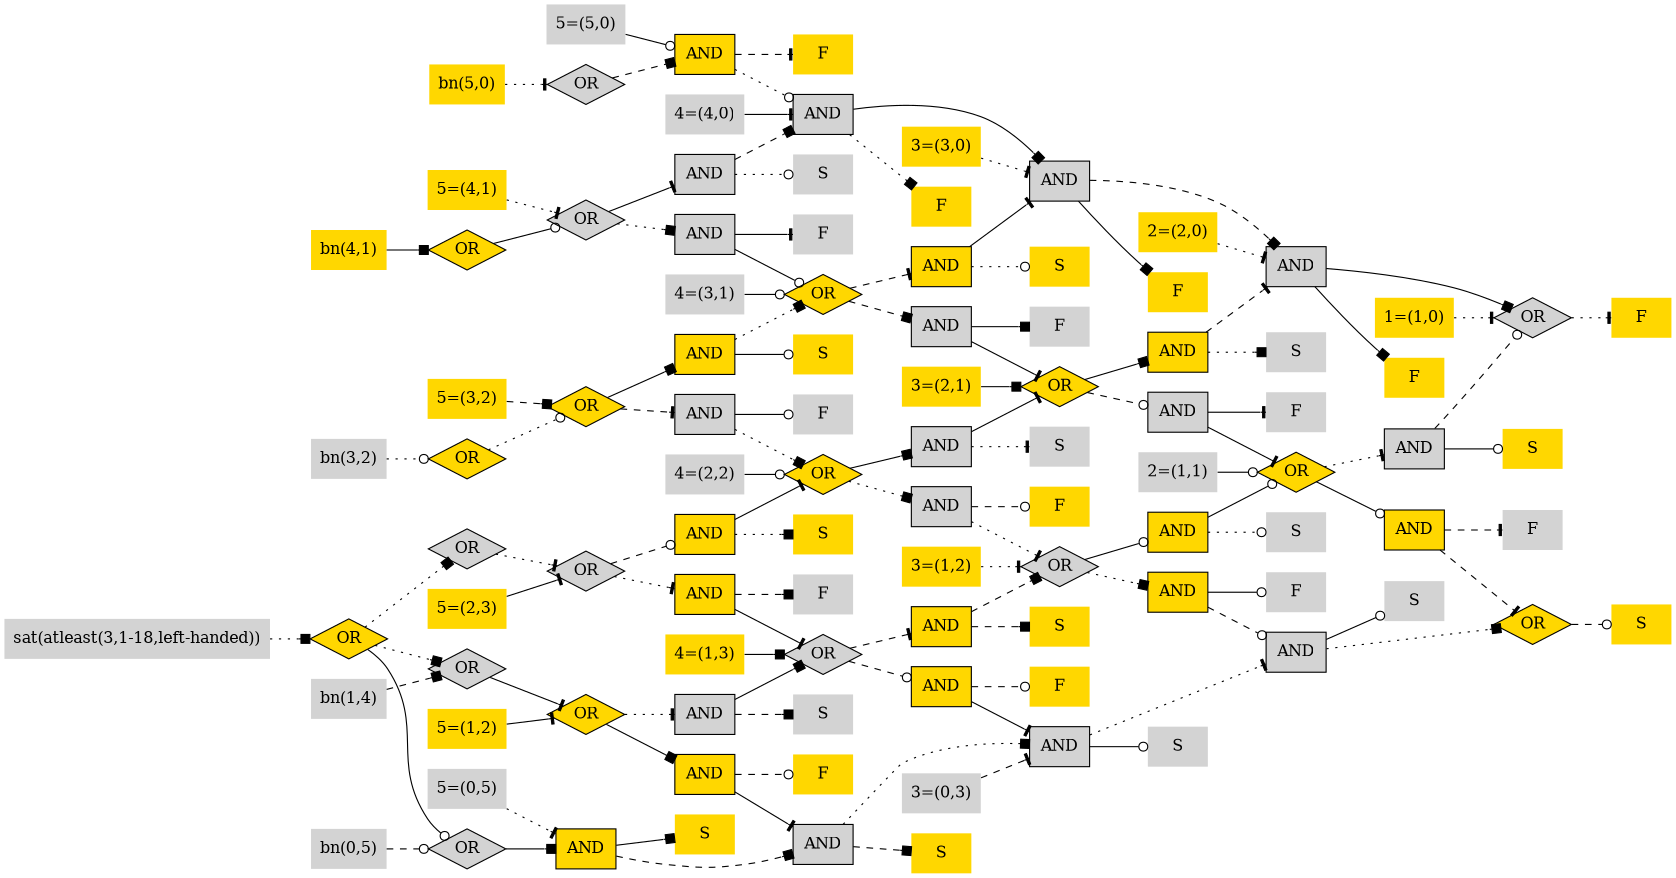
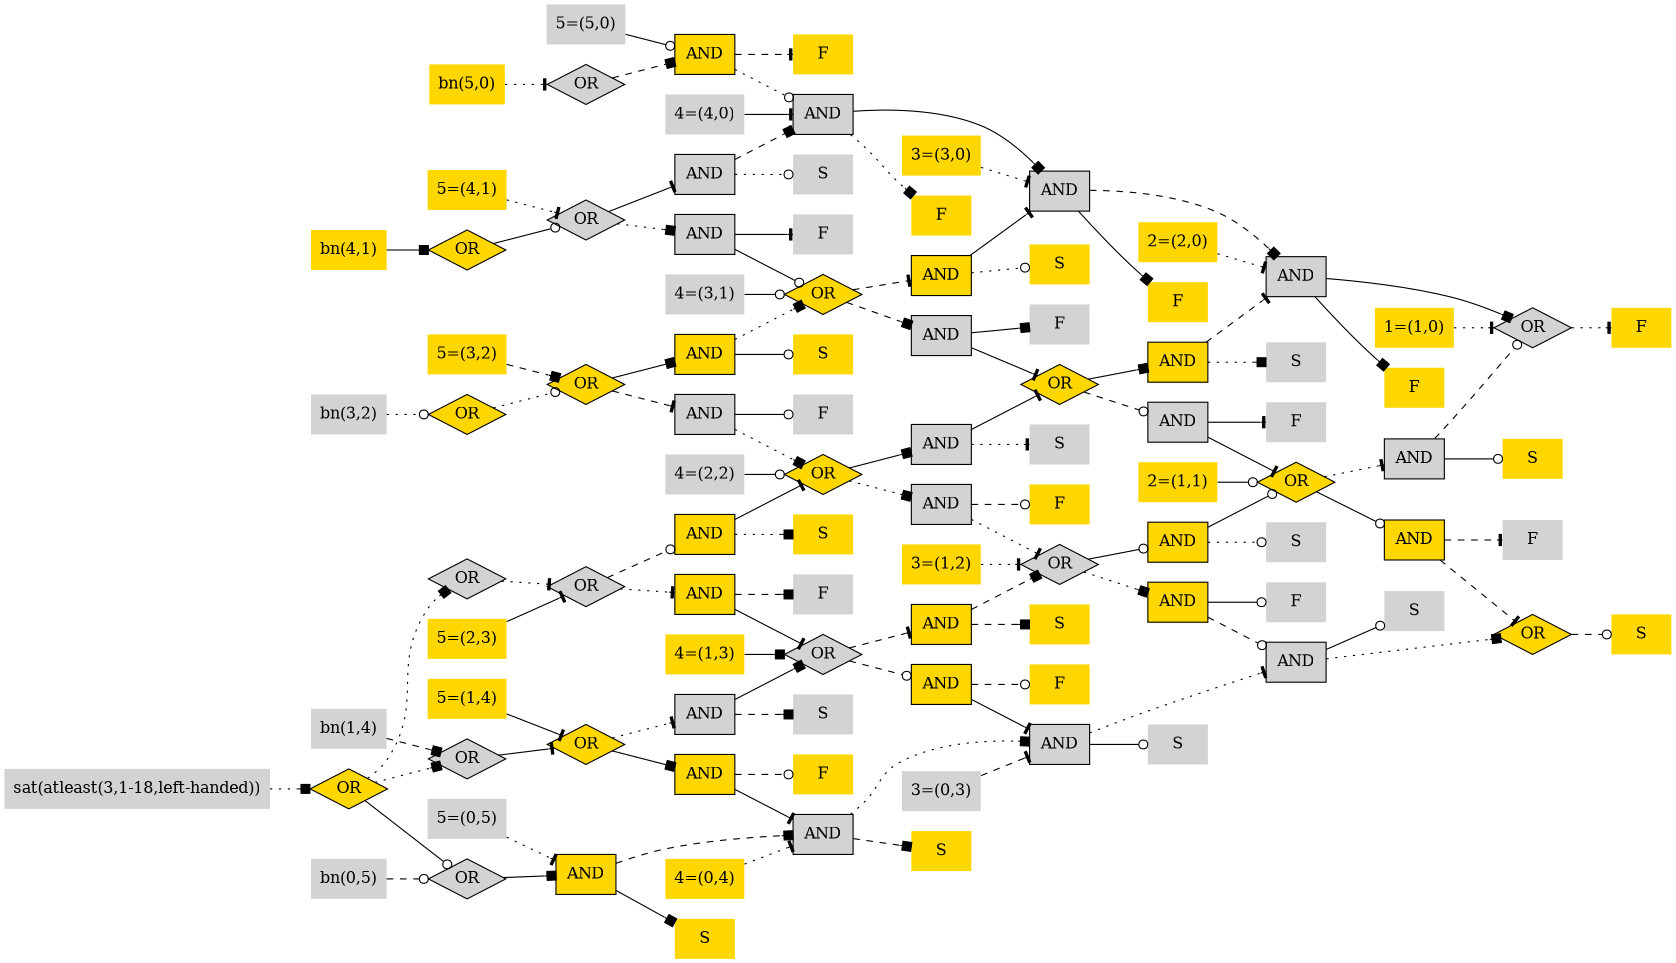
node "3=(2,1)": removed
node "2=(1,1)": fillcolor lightgrey -> gold
node "5=(1,2)": label "5=(1,2)" -> "5=(1,4)"
node "4=(0,4)": added
